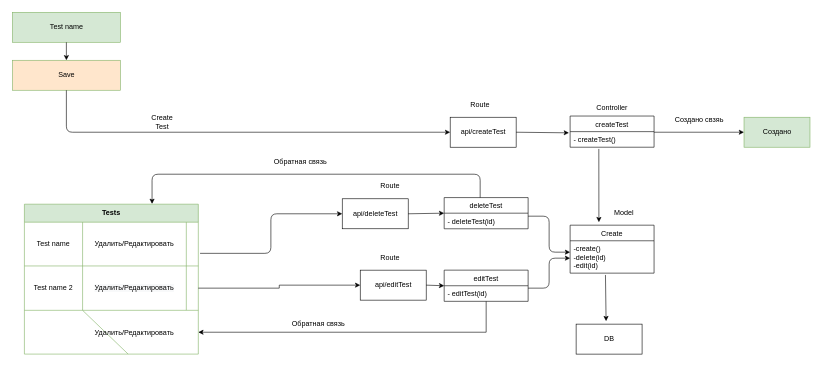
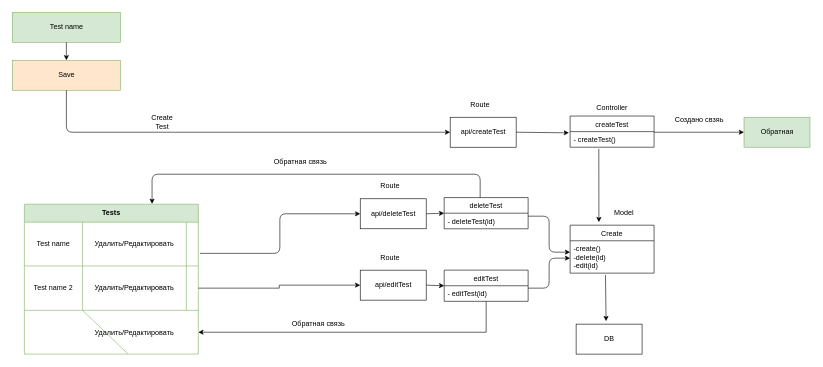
node "Создано": label "Создано" -> "Обратная"
node "api/deleteTest": moved (375, 214) -> (393, 214)
